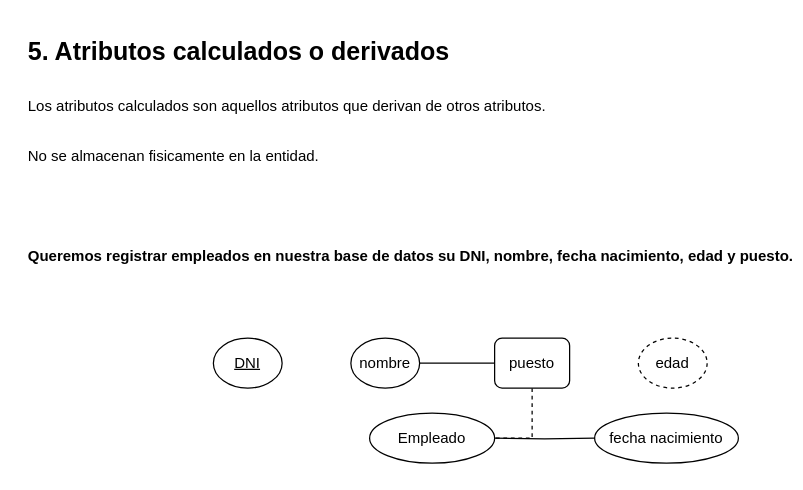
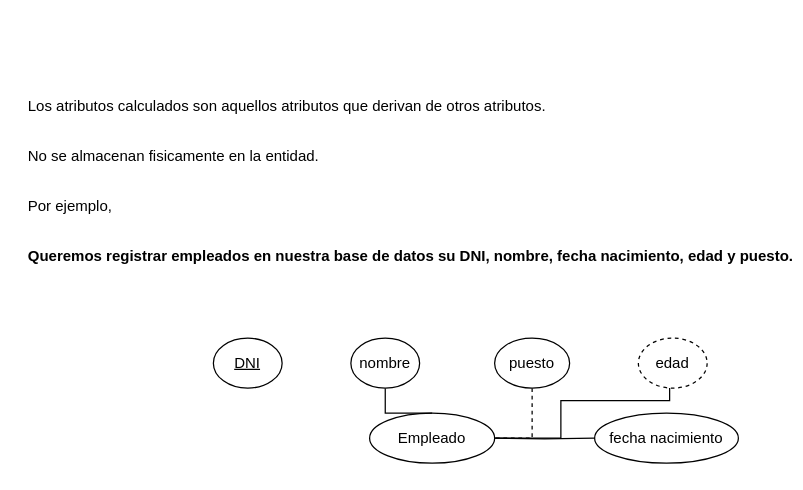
node "5. Atributos calculados o derivados": removed
node "Por ejemplo,": added
edge "nombre" -- "puesto": now "nombre" -- "Empleado"
node "puesto": shape rounded rectangle -> ellipse
edge "edad" -- "Empleado": added
